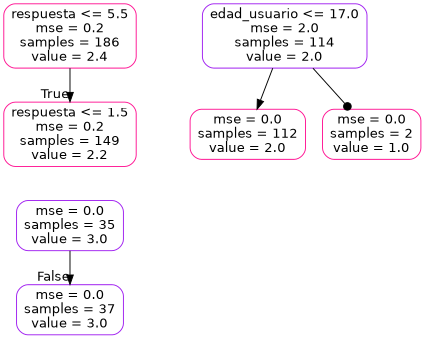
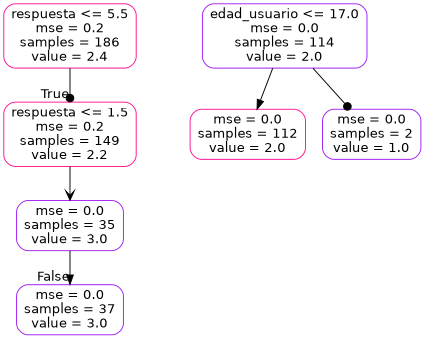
node "edad_usuario <= 17.0 mse = 2.0 samples = 114 value = 2.0": label "edad_usuario <= 17.0 mse = 2.0 samples = 114 value = 2.0" -> "edad_usuario <= 17.0 mse = 0.0 samples = 114 value = 2.0"
edge "respuesta <= 5.5 mse = 0.2 samples = 186 value = 2.4" -> "respuesta <= 1.5 mse = 0.2 samples = 149 value = 2.2": arrowhead normal -> dot
node "mse = 0.0 samples = 2 value = 1.0": color deeppink -> purple
edge "respuesta <= 1.5 mse = 0.2 samples = 149 value = 2.2" -> "mse = 0.0 samples = 35 value = 3.0": added
